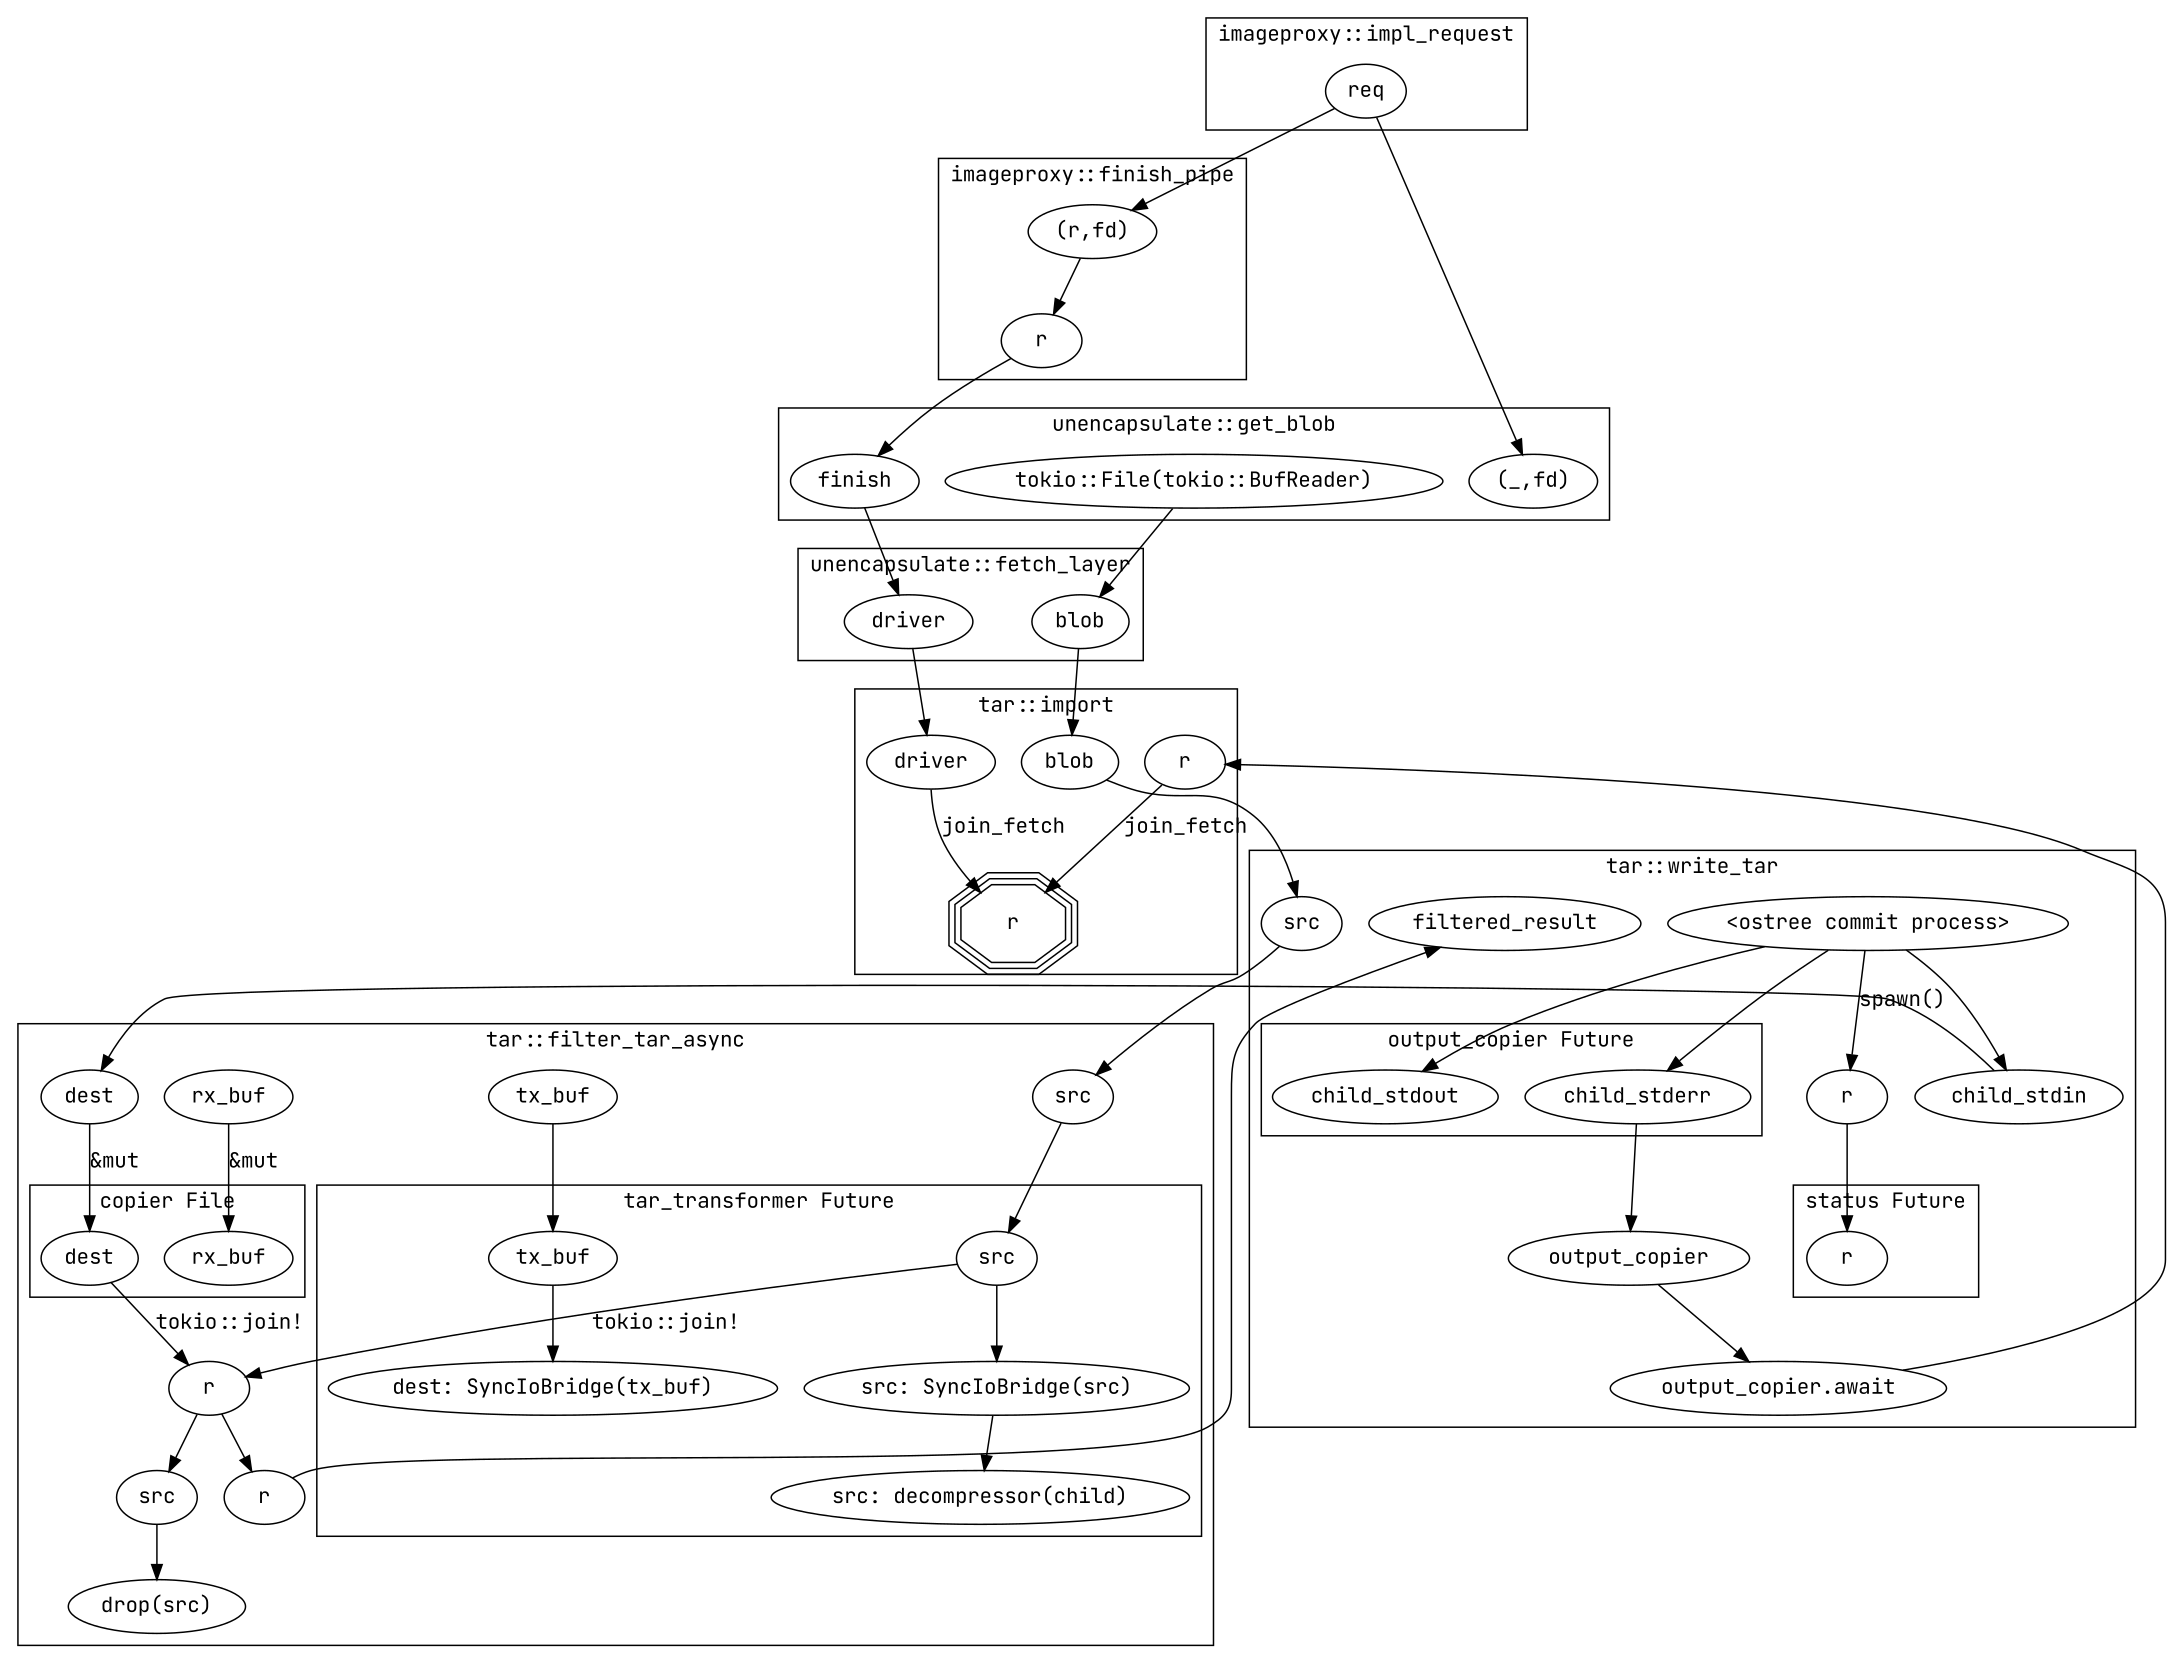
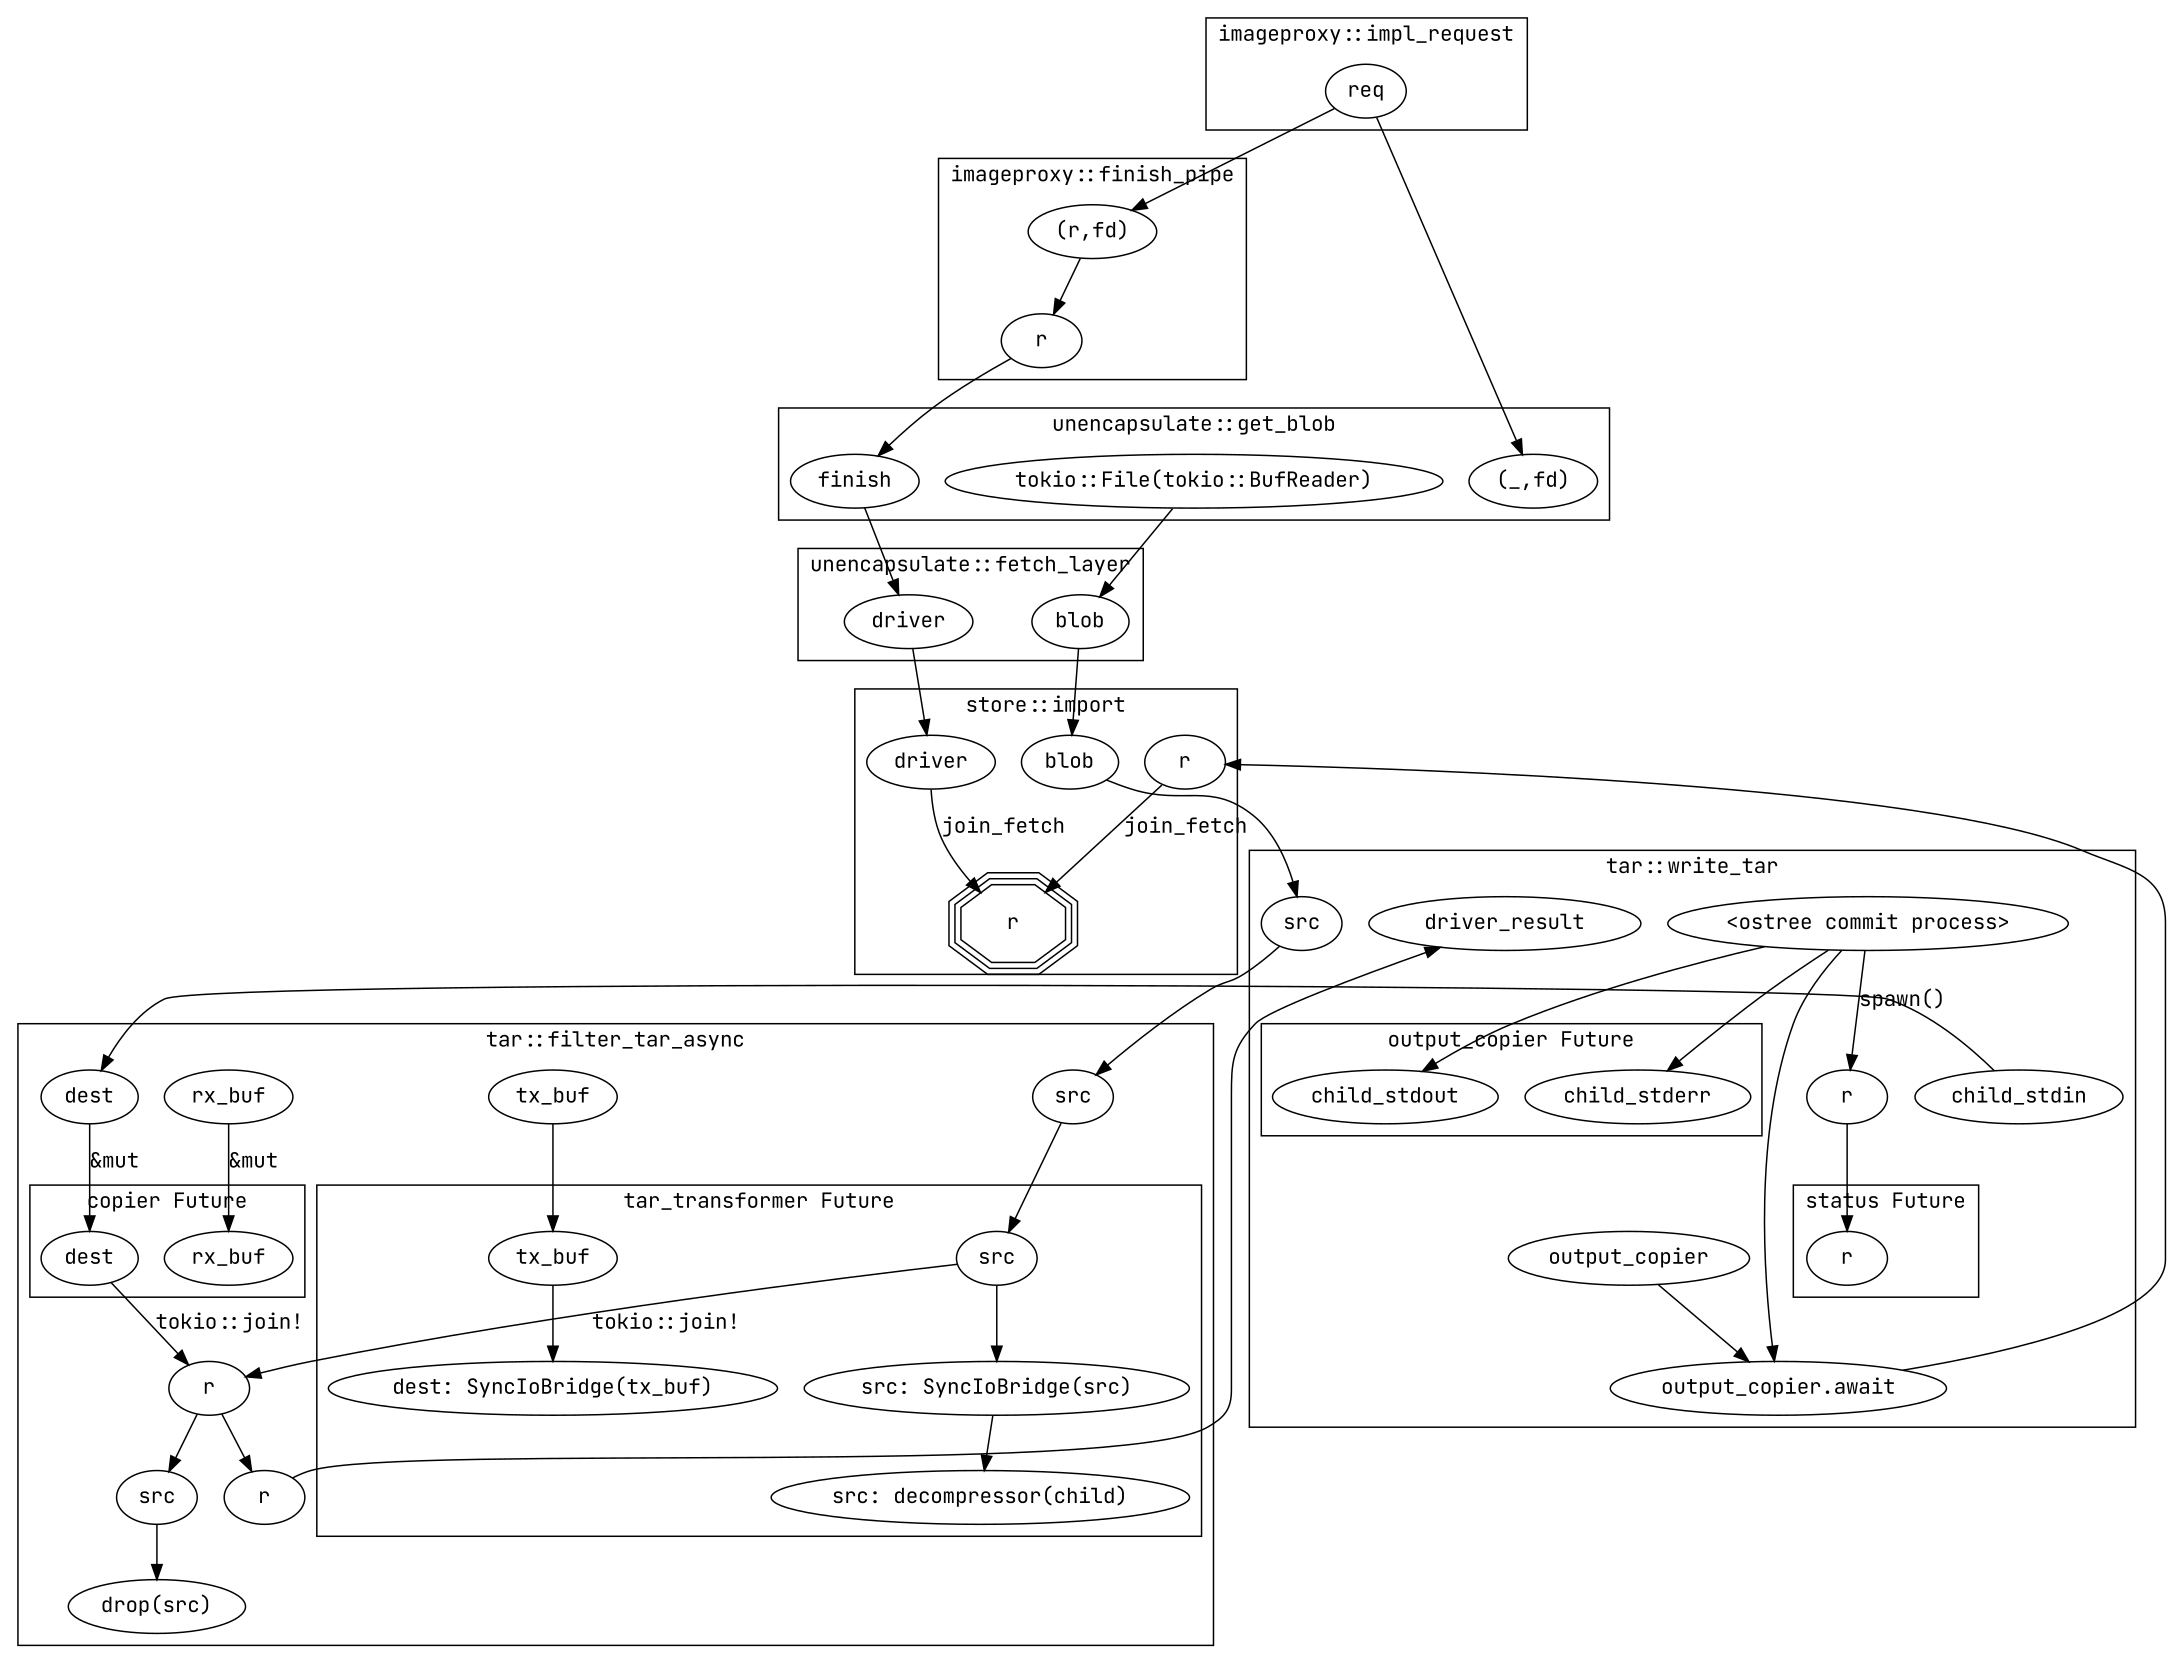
cluster "tar::import": label "tar::import" -> "store::import"
node "filtered_result": label "filtered_result" -> "driver_result"
edge "<ostree commit process>" -> "child_stdin": now "<ostree commit process>" -> "output_copier.await"
edge "child_stderr" -> "output_copier": removed
cluster "copier File": label "copier File" -> "copier Future"
